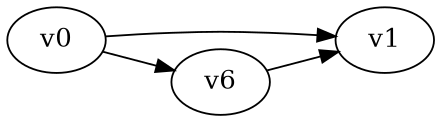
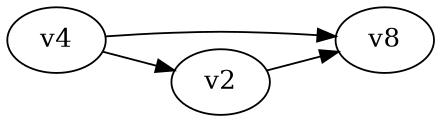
node "v0": label "v0" -> "v4"
node "v1": label "v1" -> "v8"
node "v6": label "v6" -> "v2"
